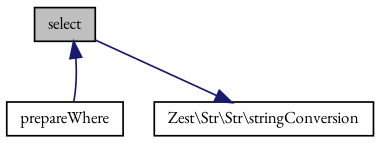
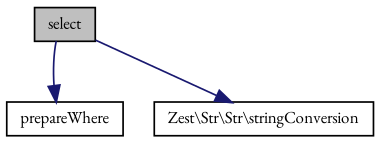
edge "prepareWhere" -> "select": reversed
